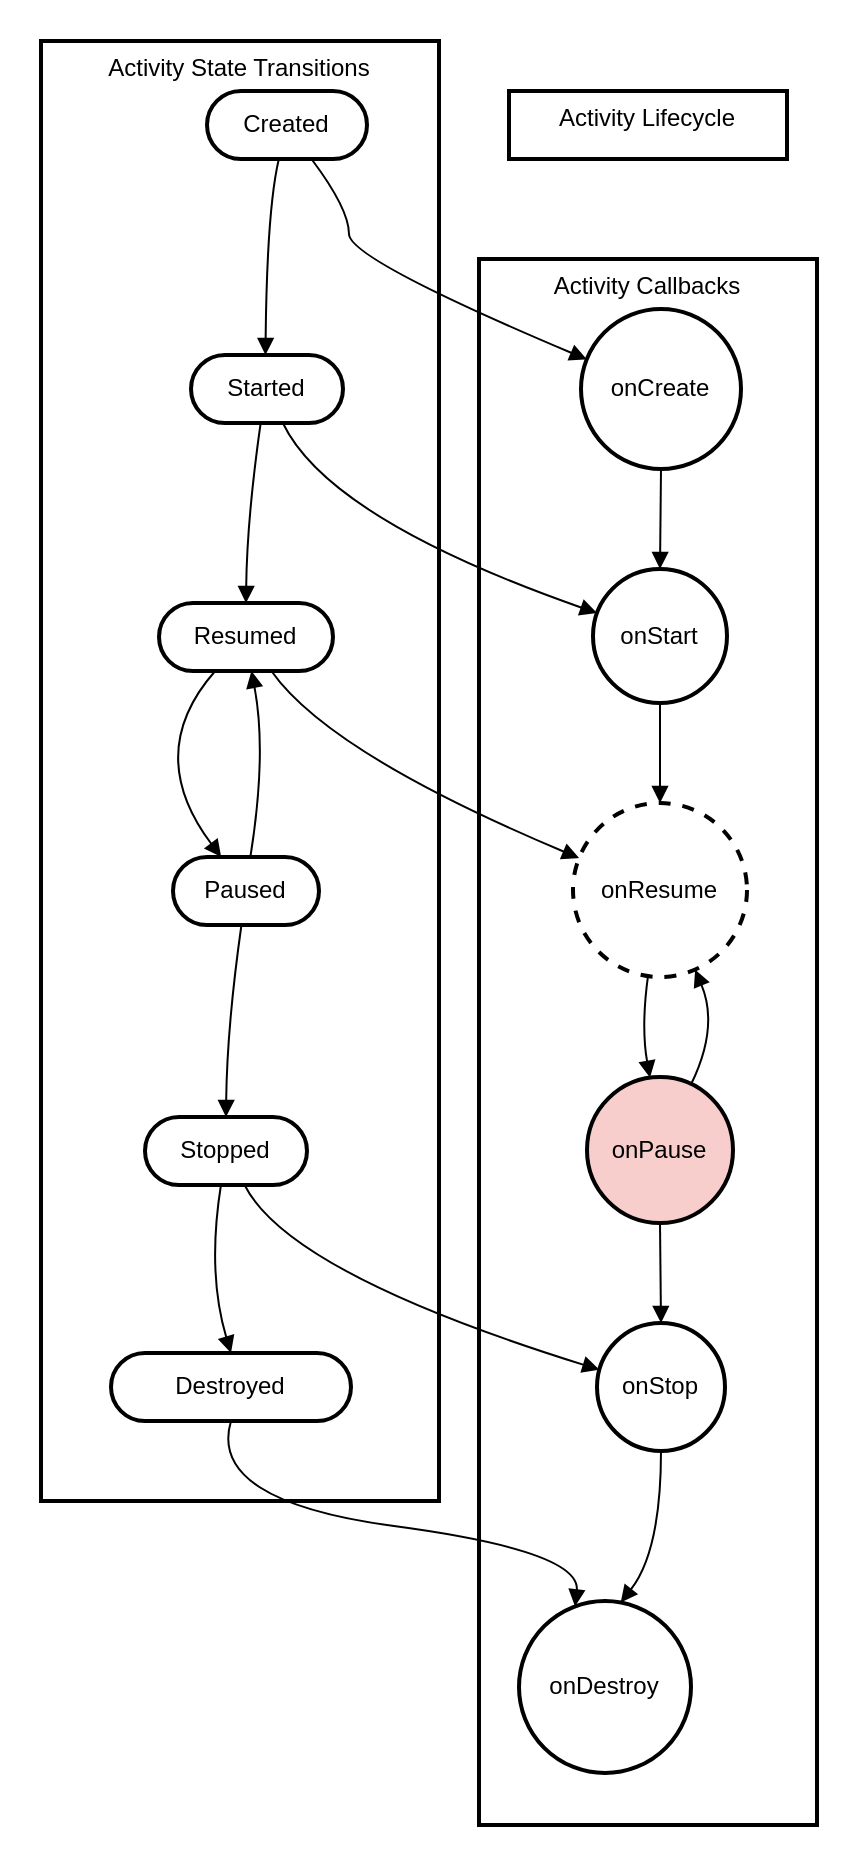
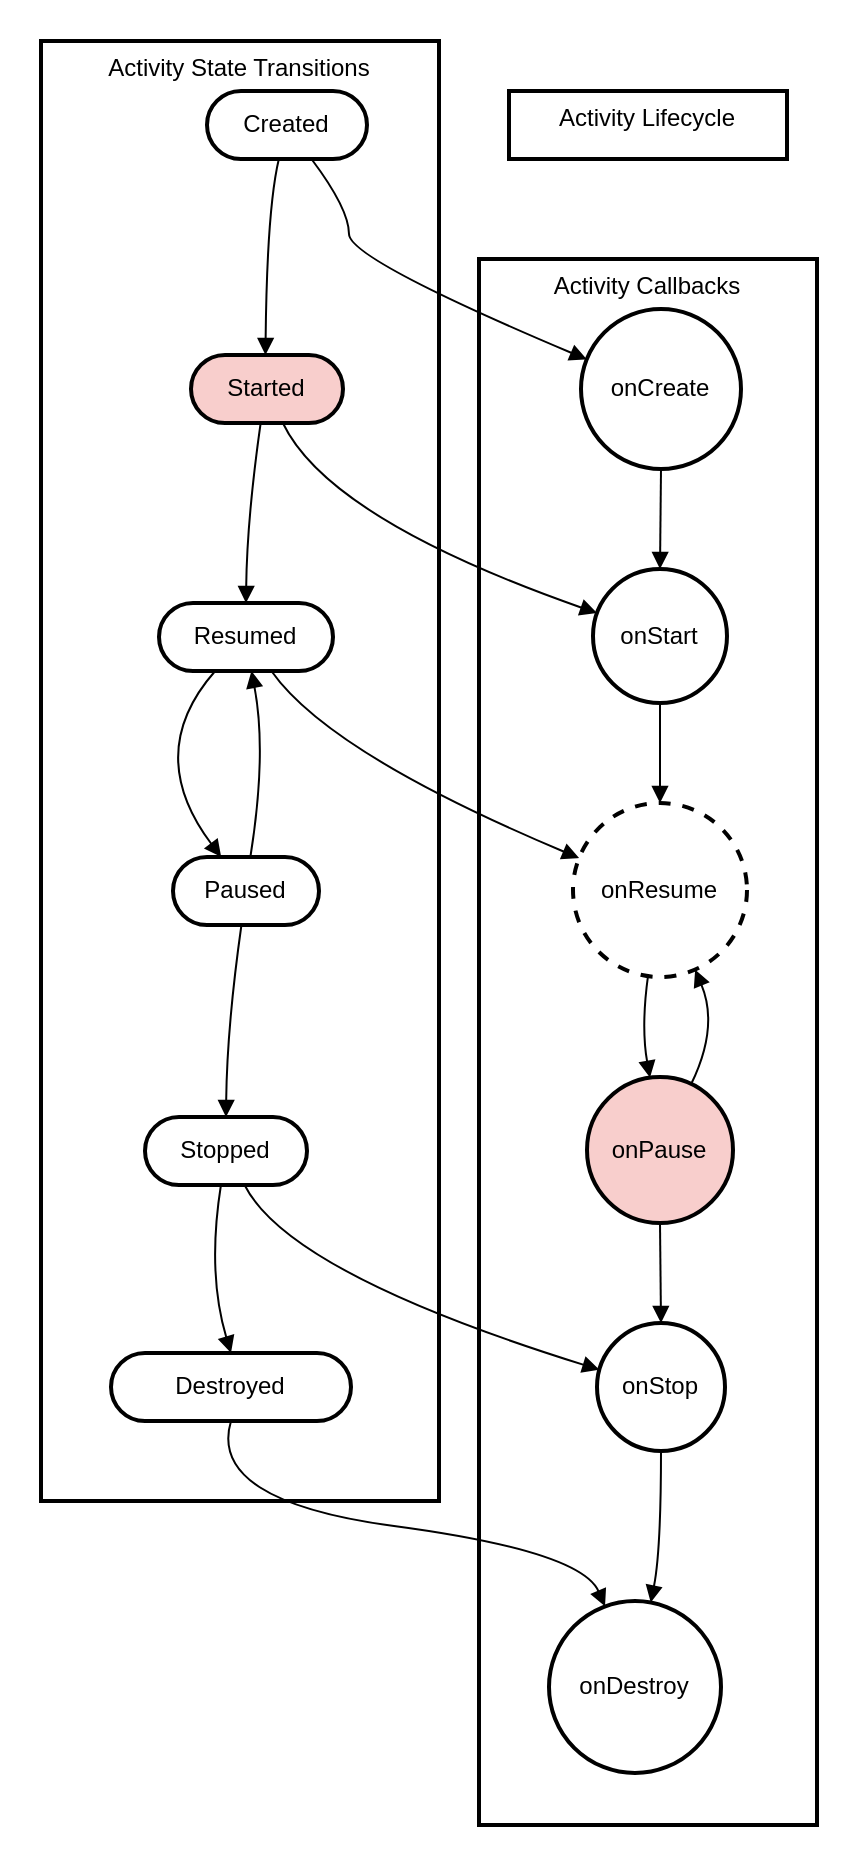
node "Started": fillcolor #ffffff -> #f8cecc
node "onDestroy": moved (605, 1687) -> (635, 1687)
